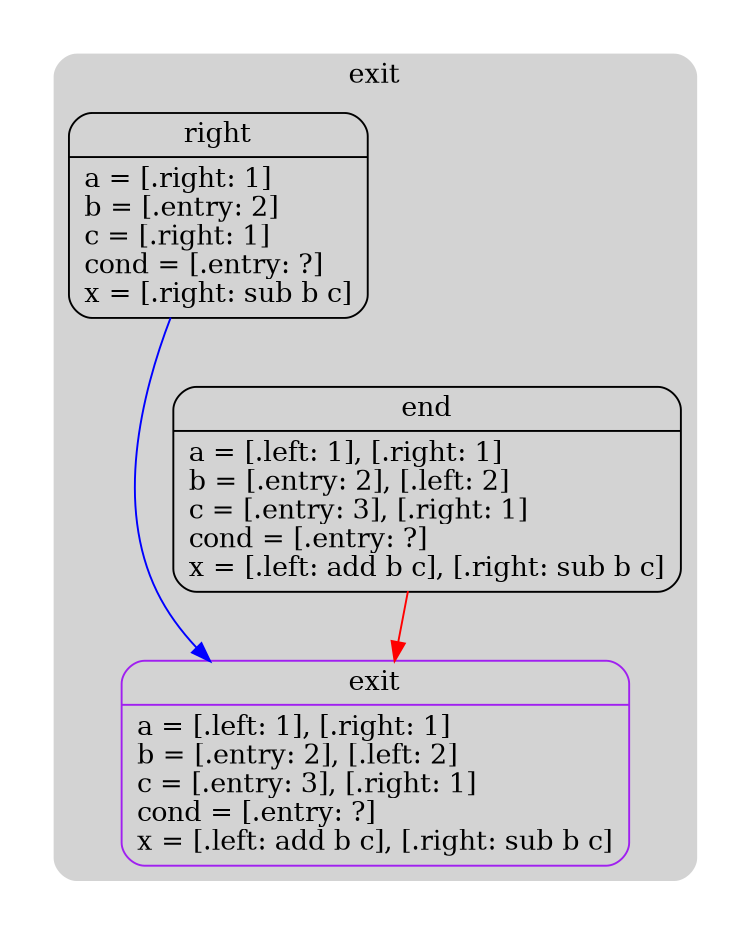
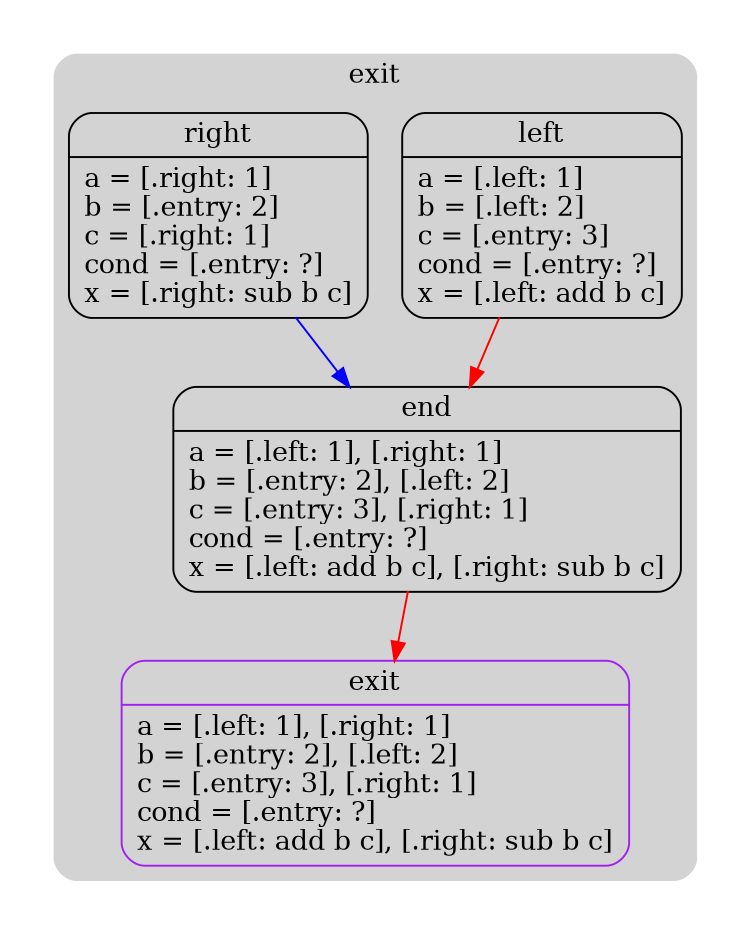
node "left": added
edge "right" -> "exit": now "right" -> "end"
